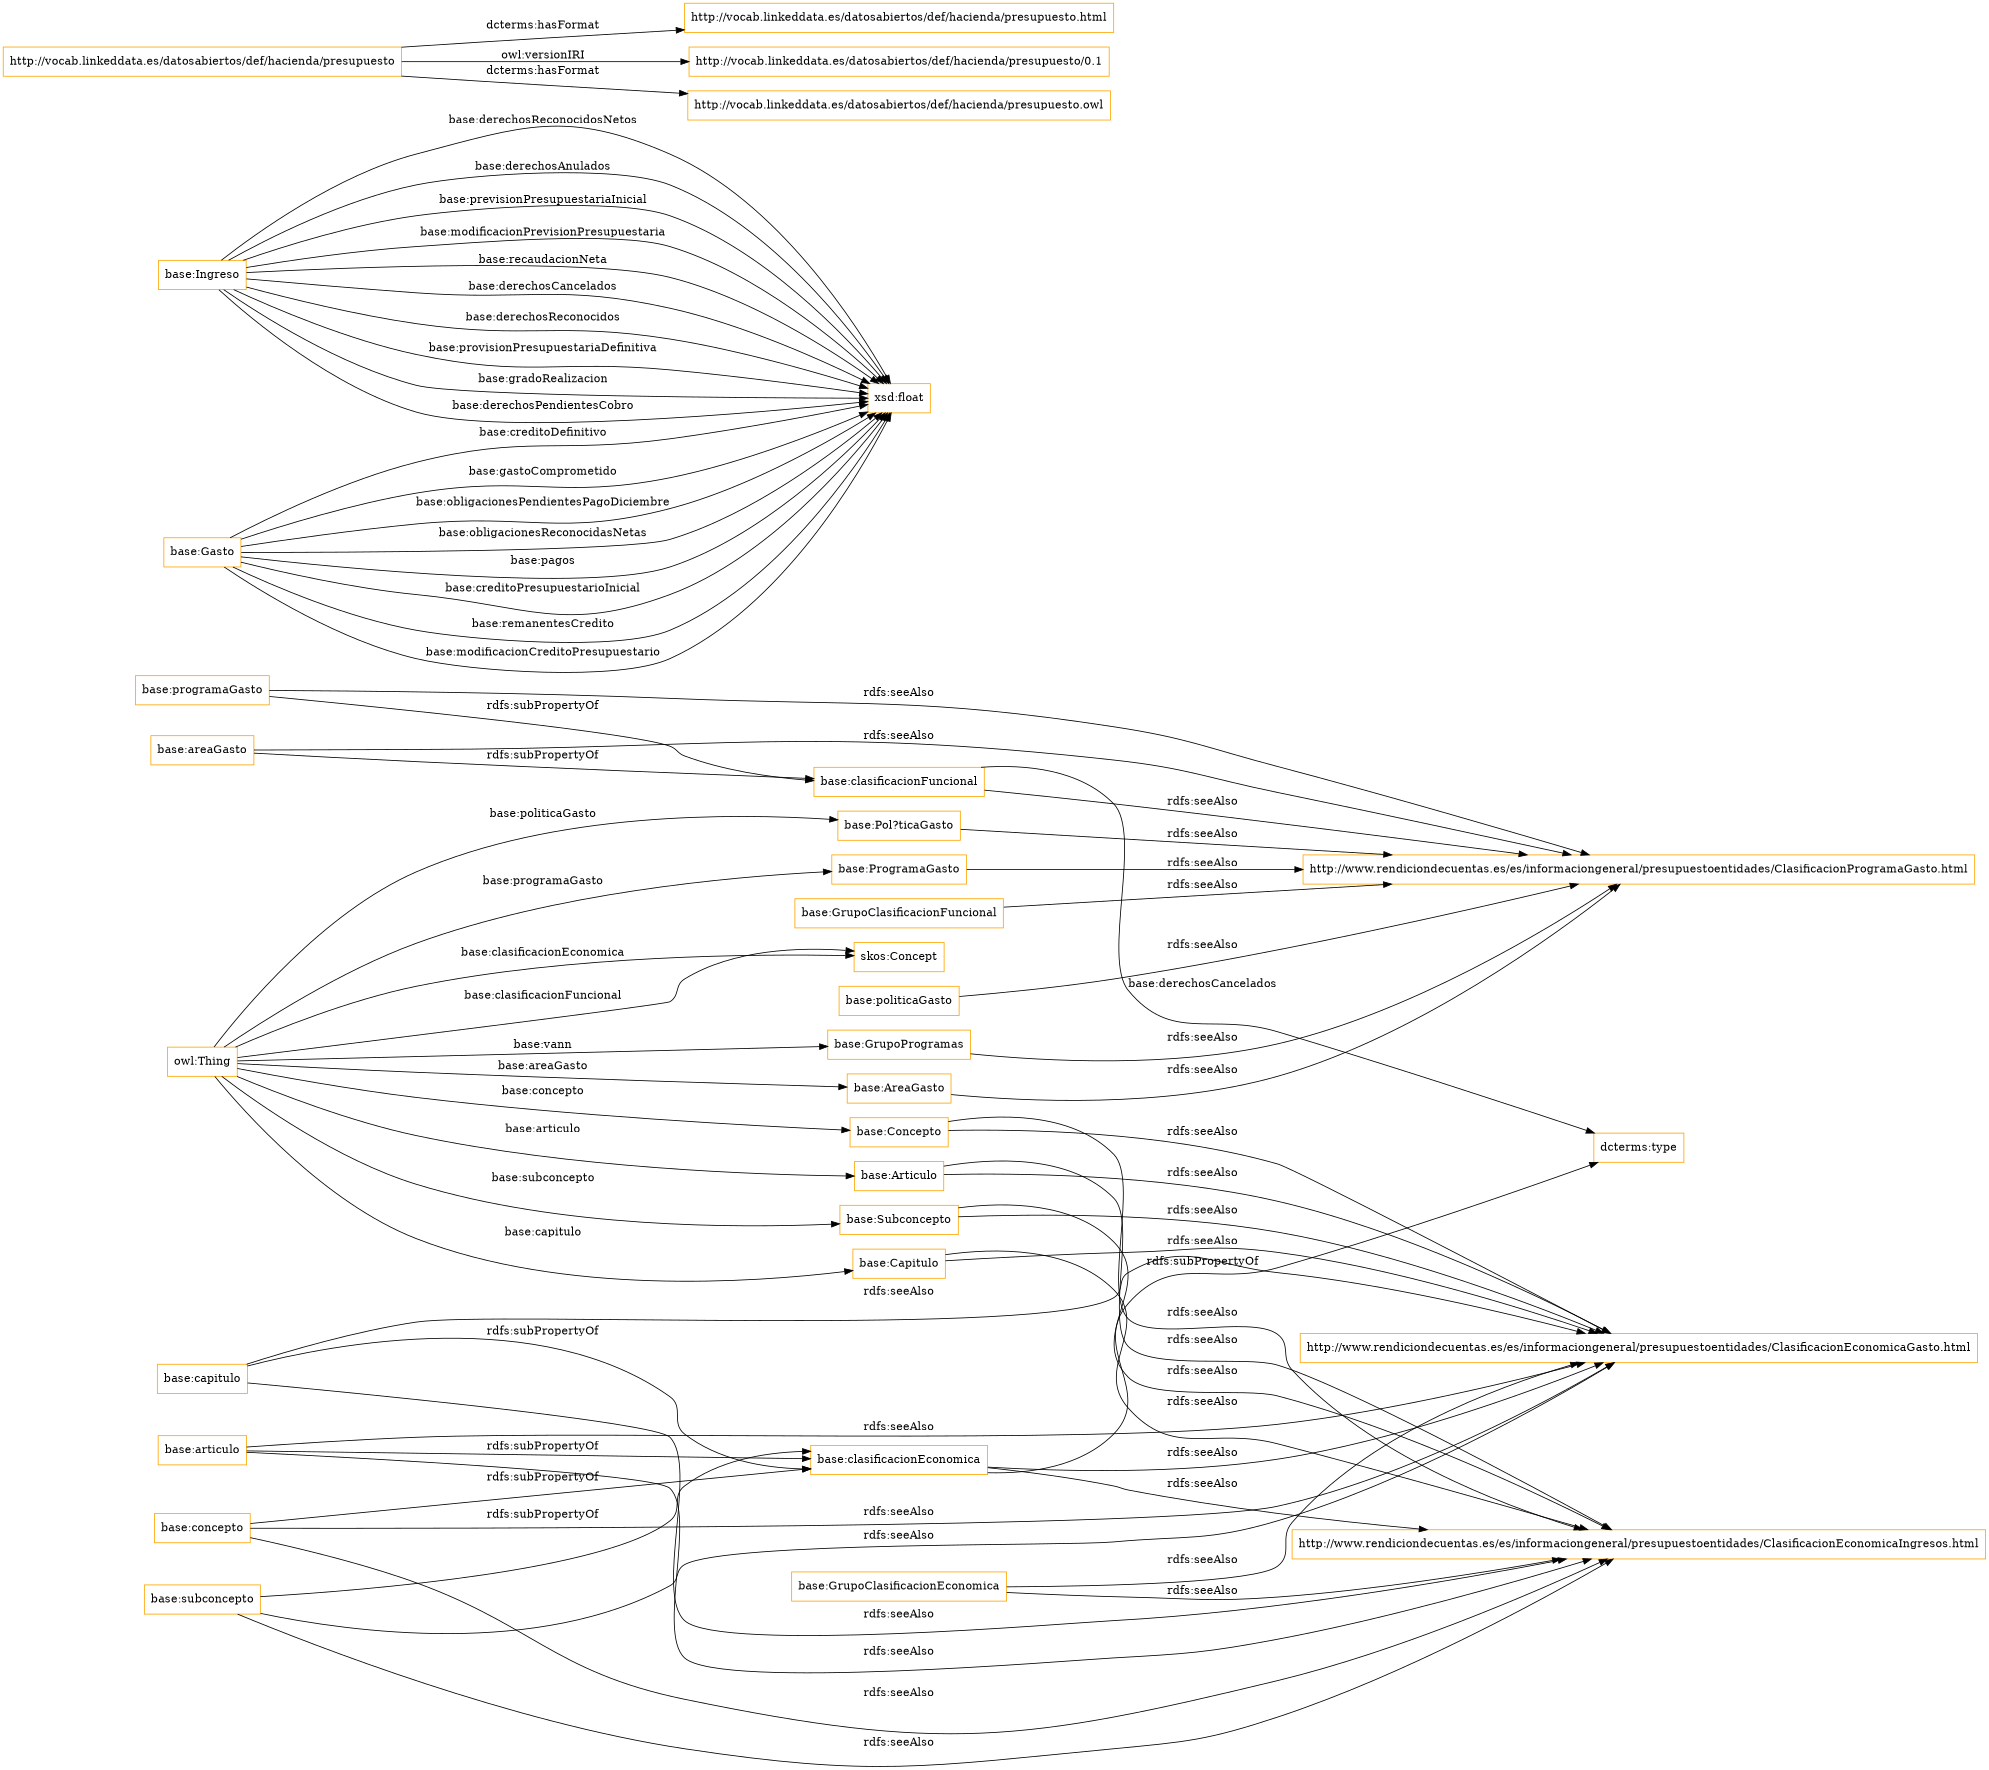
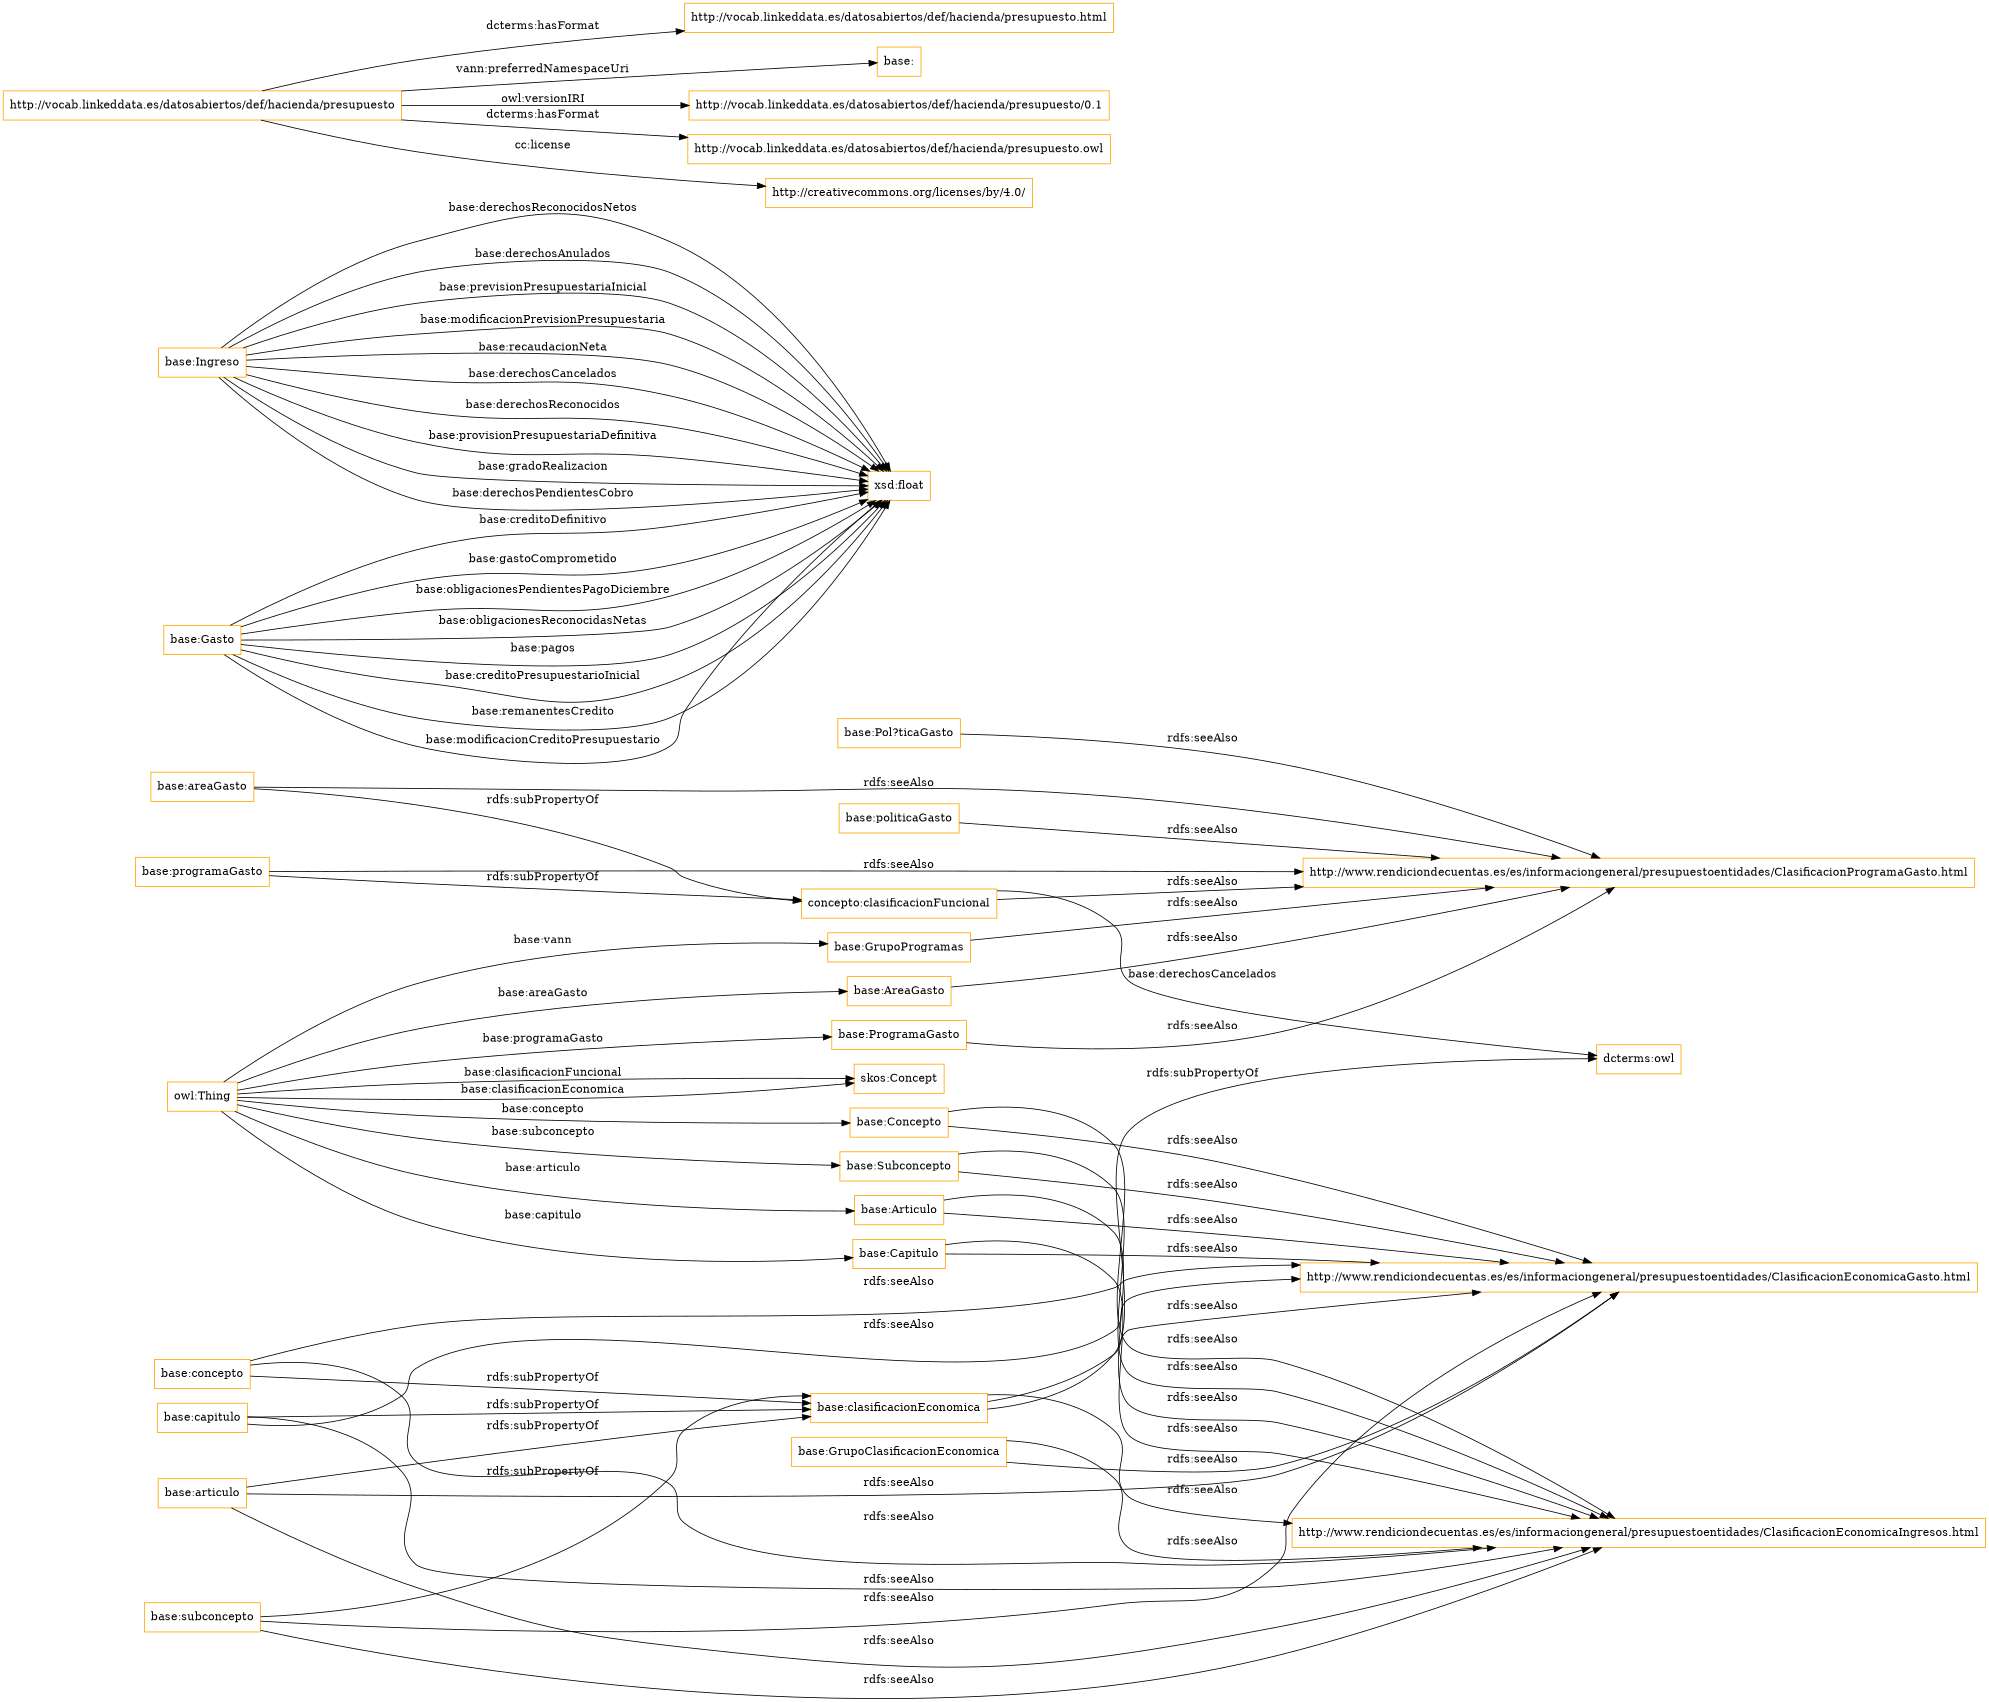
node "base:": added
node "http://creativecommons.org/licenses/by/4.0/": added
node "base:clasificacionFuncional": label "base:clasificacionFuncional" -> "concepto:clasificacionFuncional"
edge "owl:Thing" -> "base:Pol?ticaGasto": removed, label "base:politicaGasto"
node "base:GrupoClasificacionFuncional": removed
node "dcterms:type": label "dcterms:type" -> "dcterms:owl"
